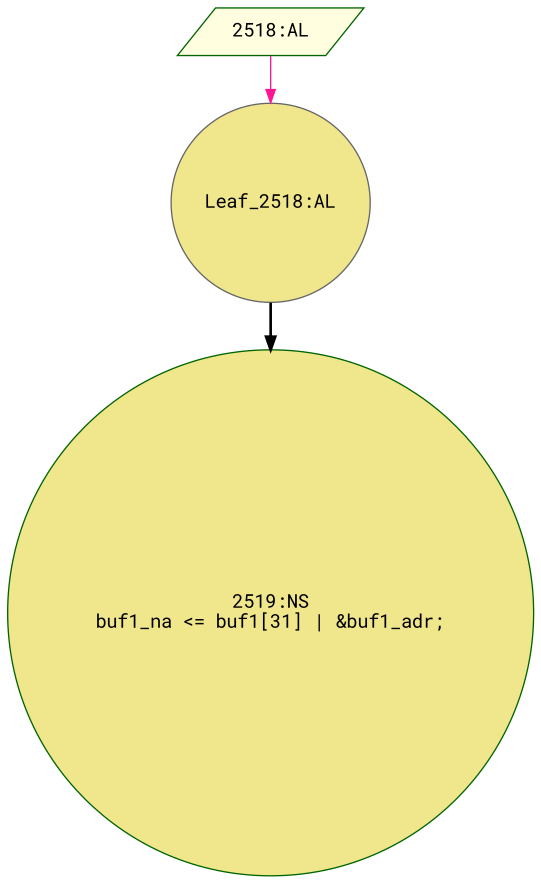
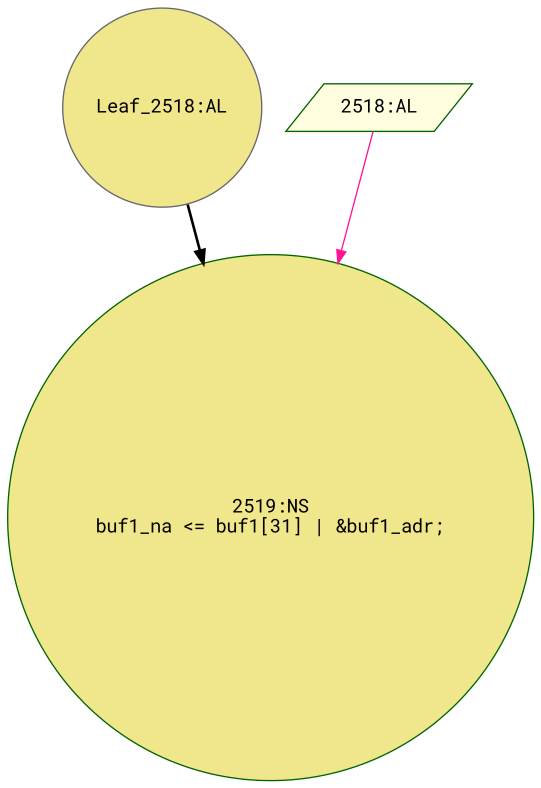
edge "2518:AL" -> "Leaf_2518:AL": now "2518:AL" -> "2519:NS buf1_na <= buf1[31] | &buf1_adr;"
